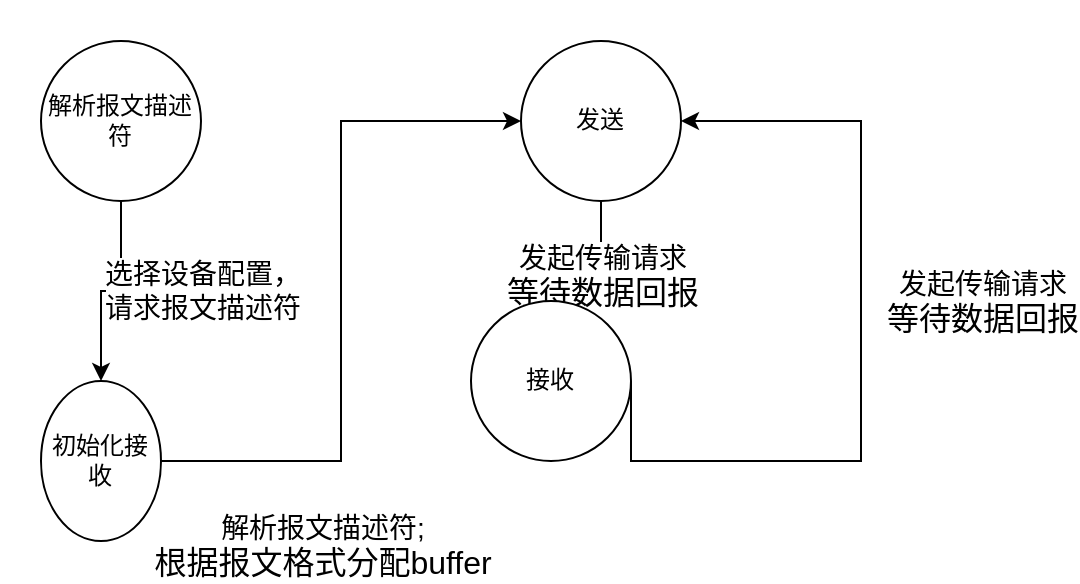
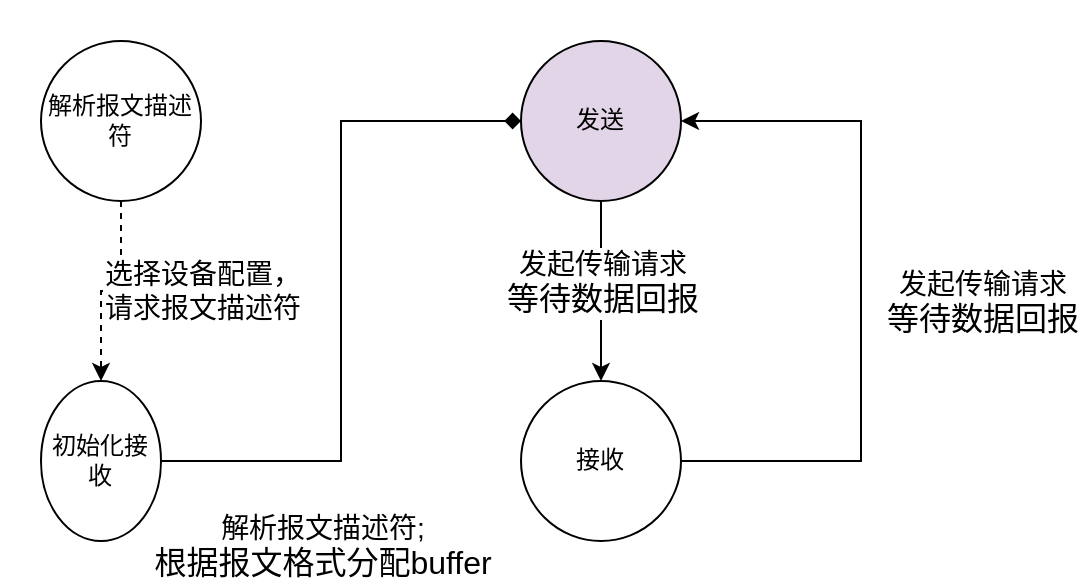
edge "初始化接收" -> "发送": arrowhead classic -> diamond
node "发送": fillcolor #ffffff -> #e1d5e7
edge "解析报文描述符" -> "初始化接收": style solid -> dashed
node "接收": moved (551, 381) -> (601, 461)
